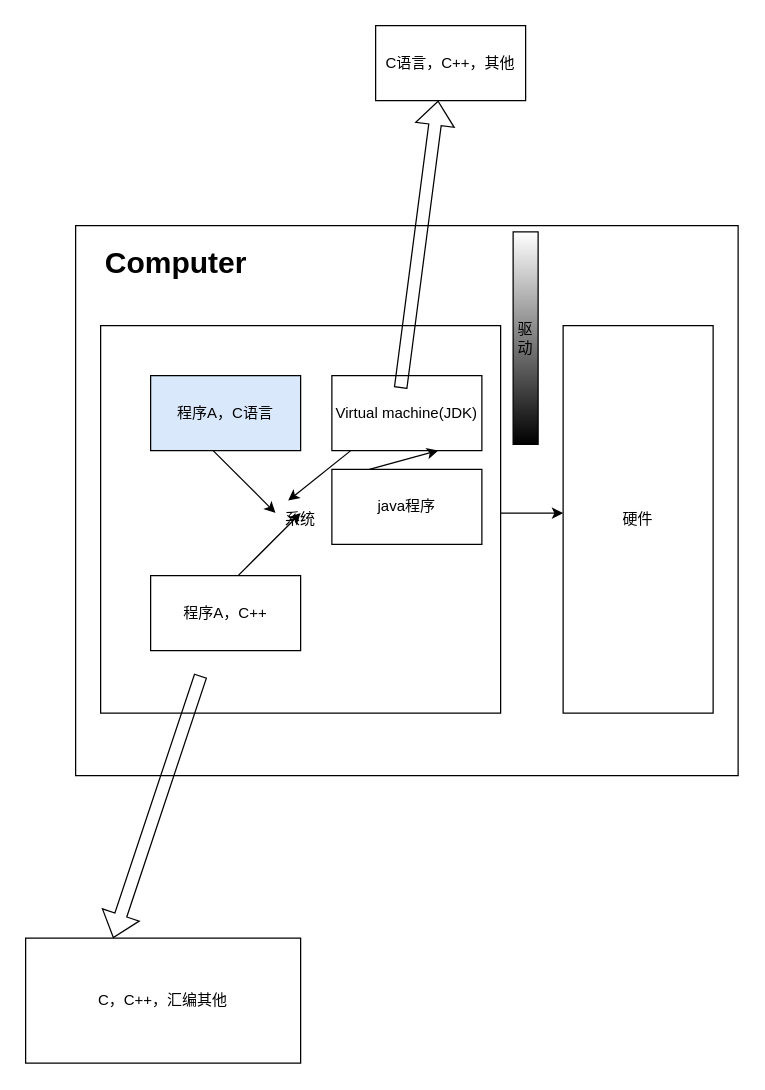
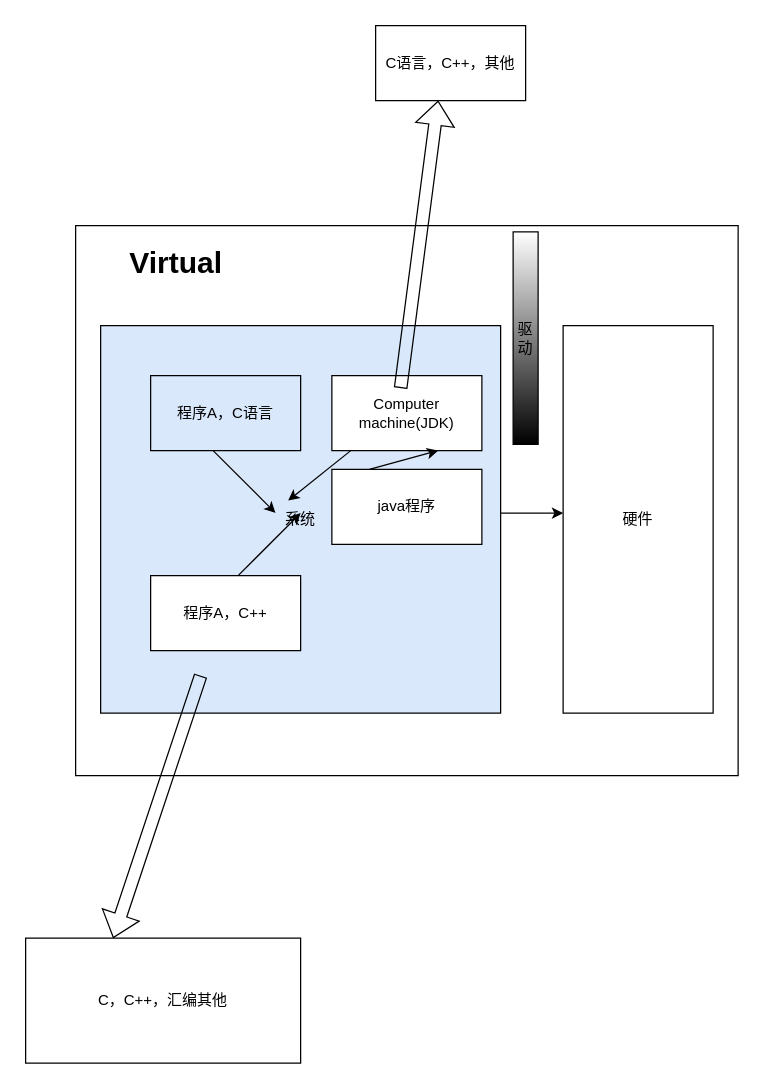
node "Computer": label "Computer" -> "Virtual"
node "Virtual machine(JDK)": label "Virtual machine(JDK)" -> "Computer machine(JDK)"
node "系统": fillcolor #ffffff -> #dae8fc
